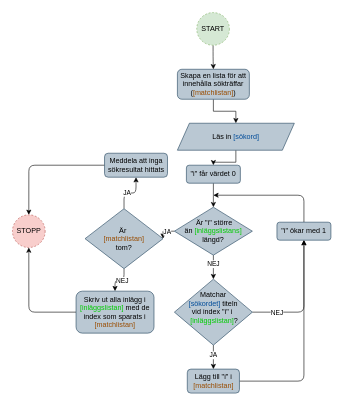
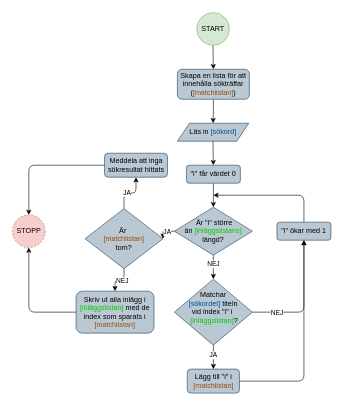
node "START": style dashed -> solid
node "Läs in [sökord]": size 117x27 -> 71x18
